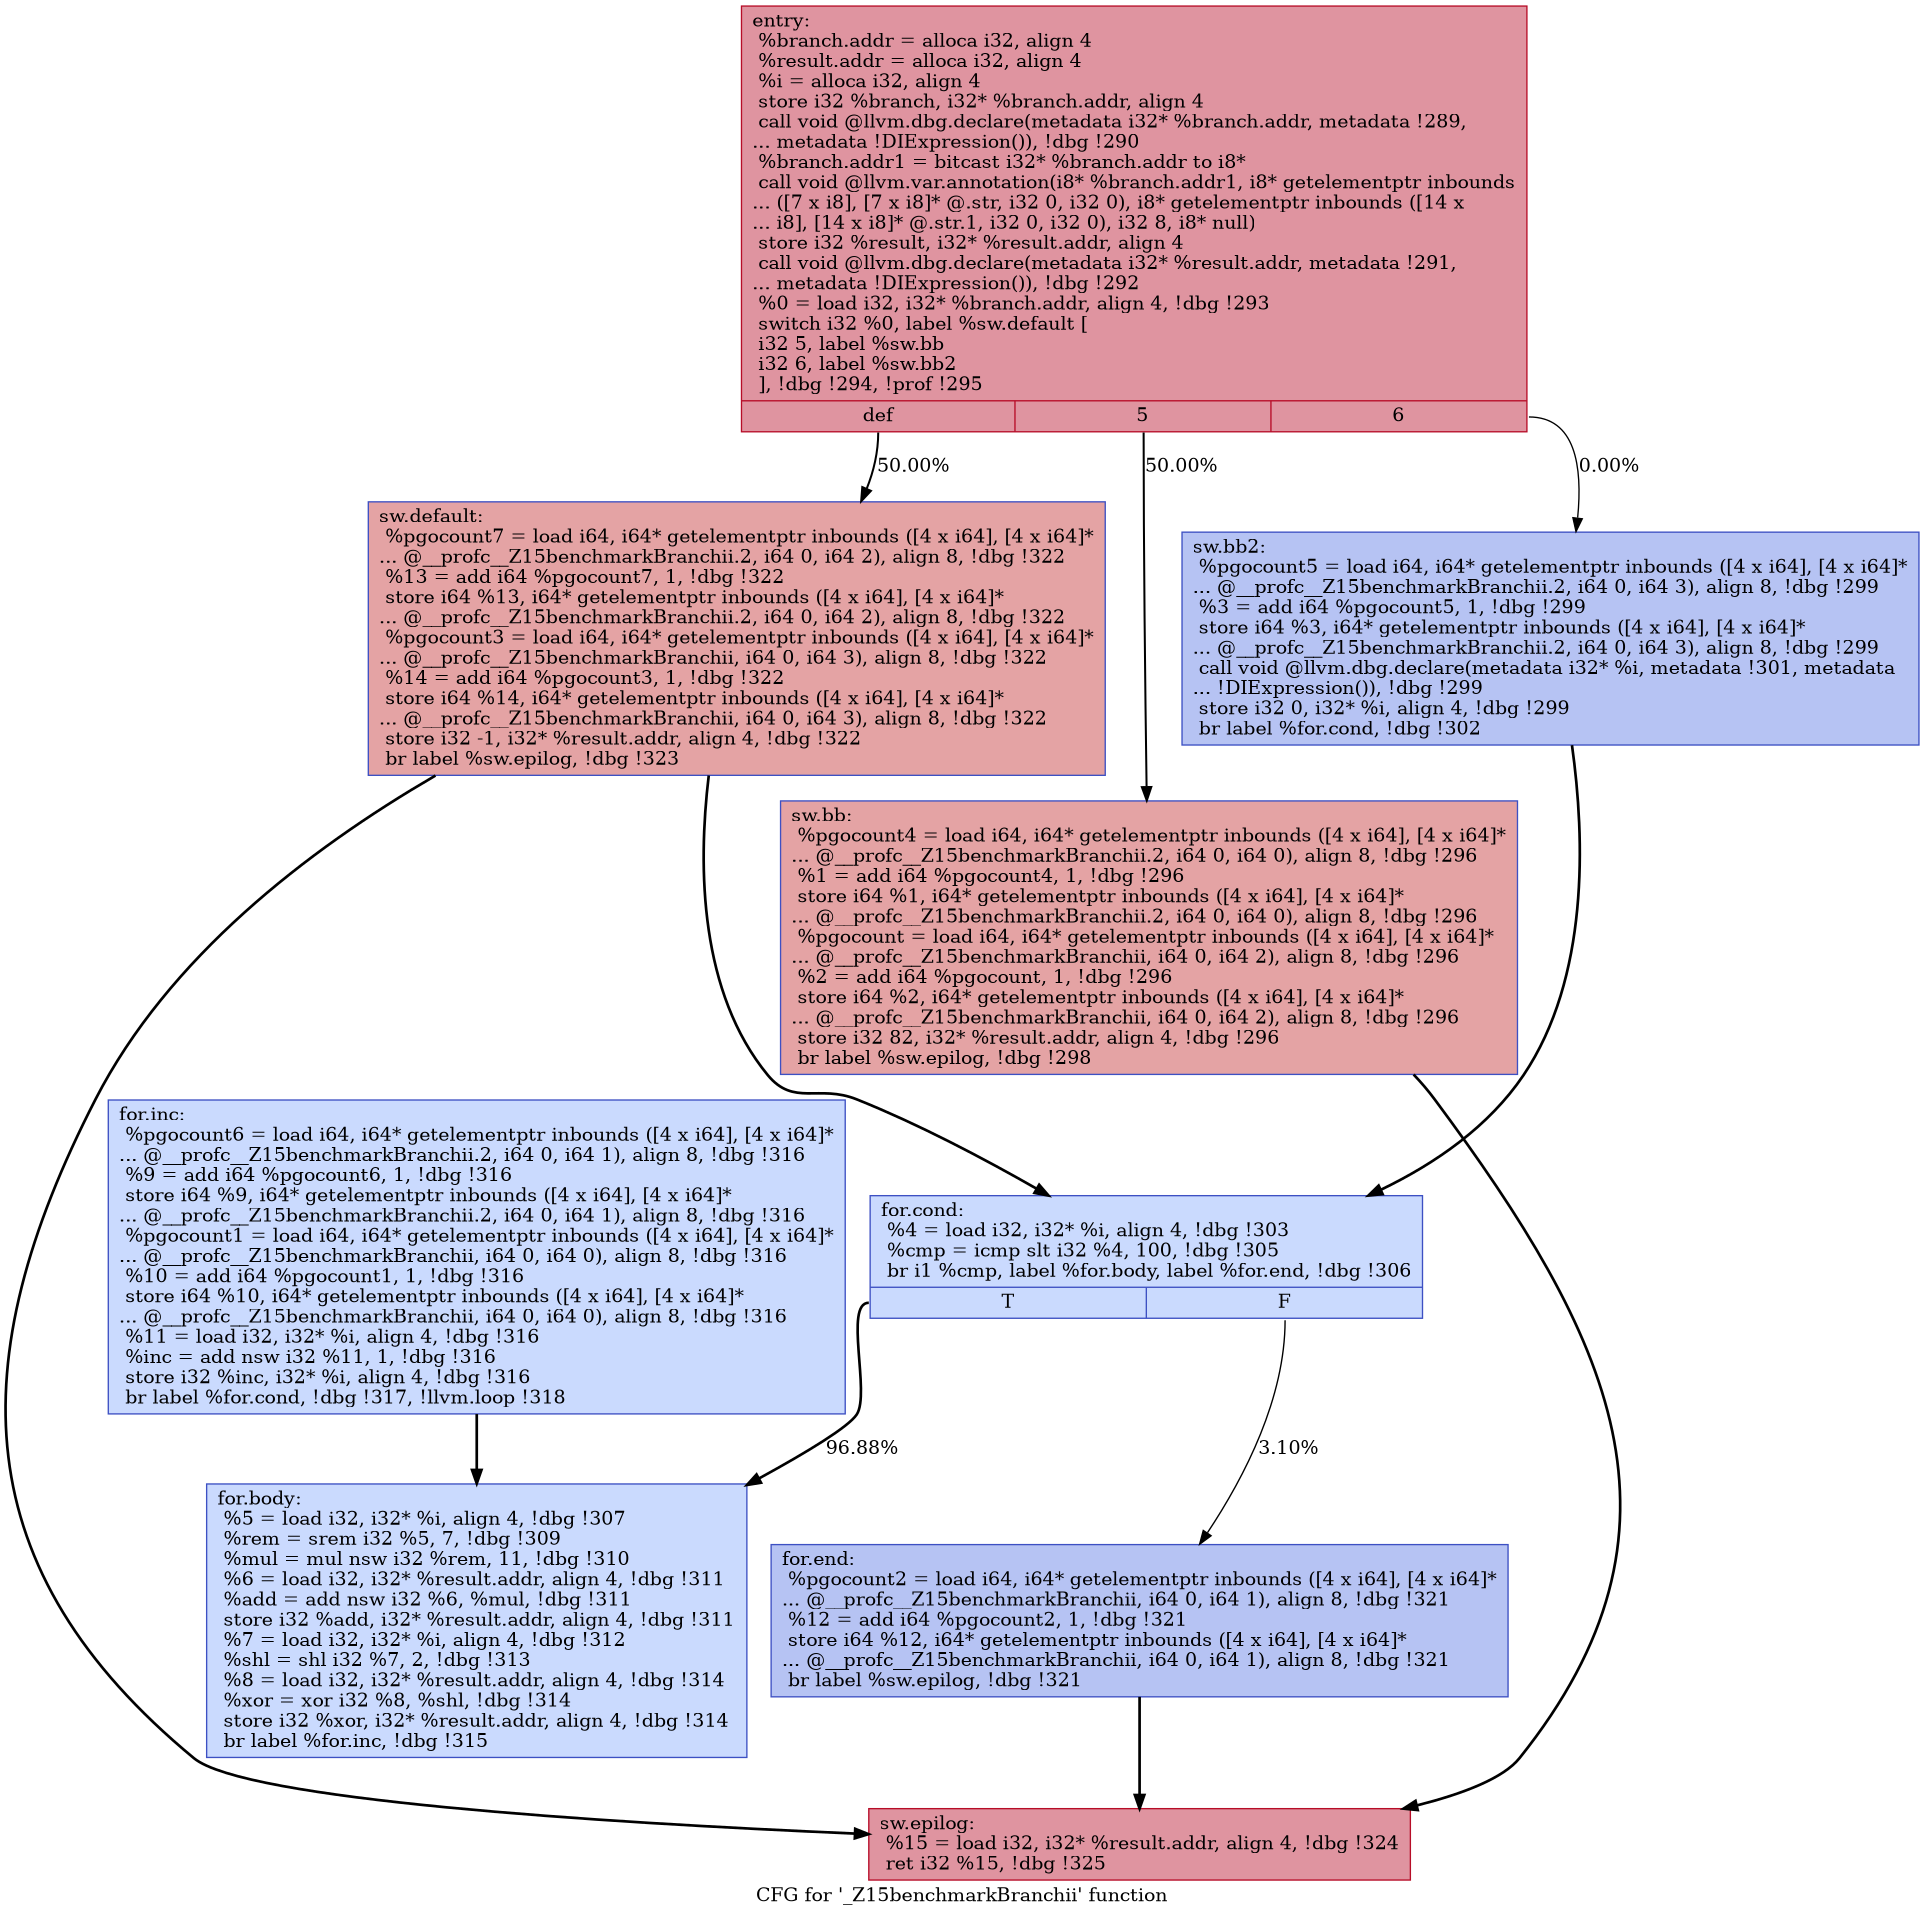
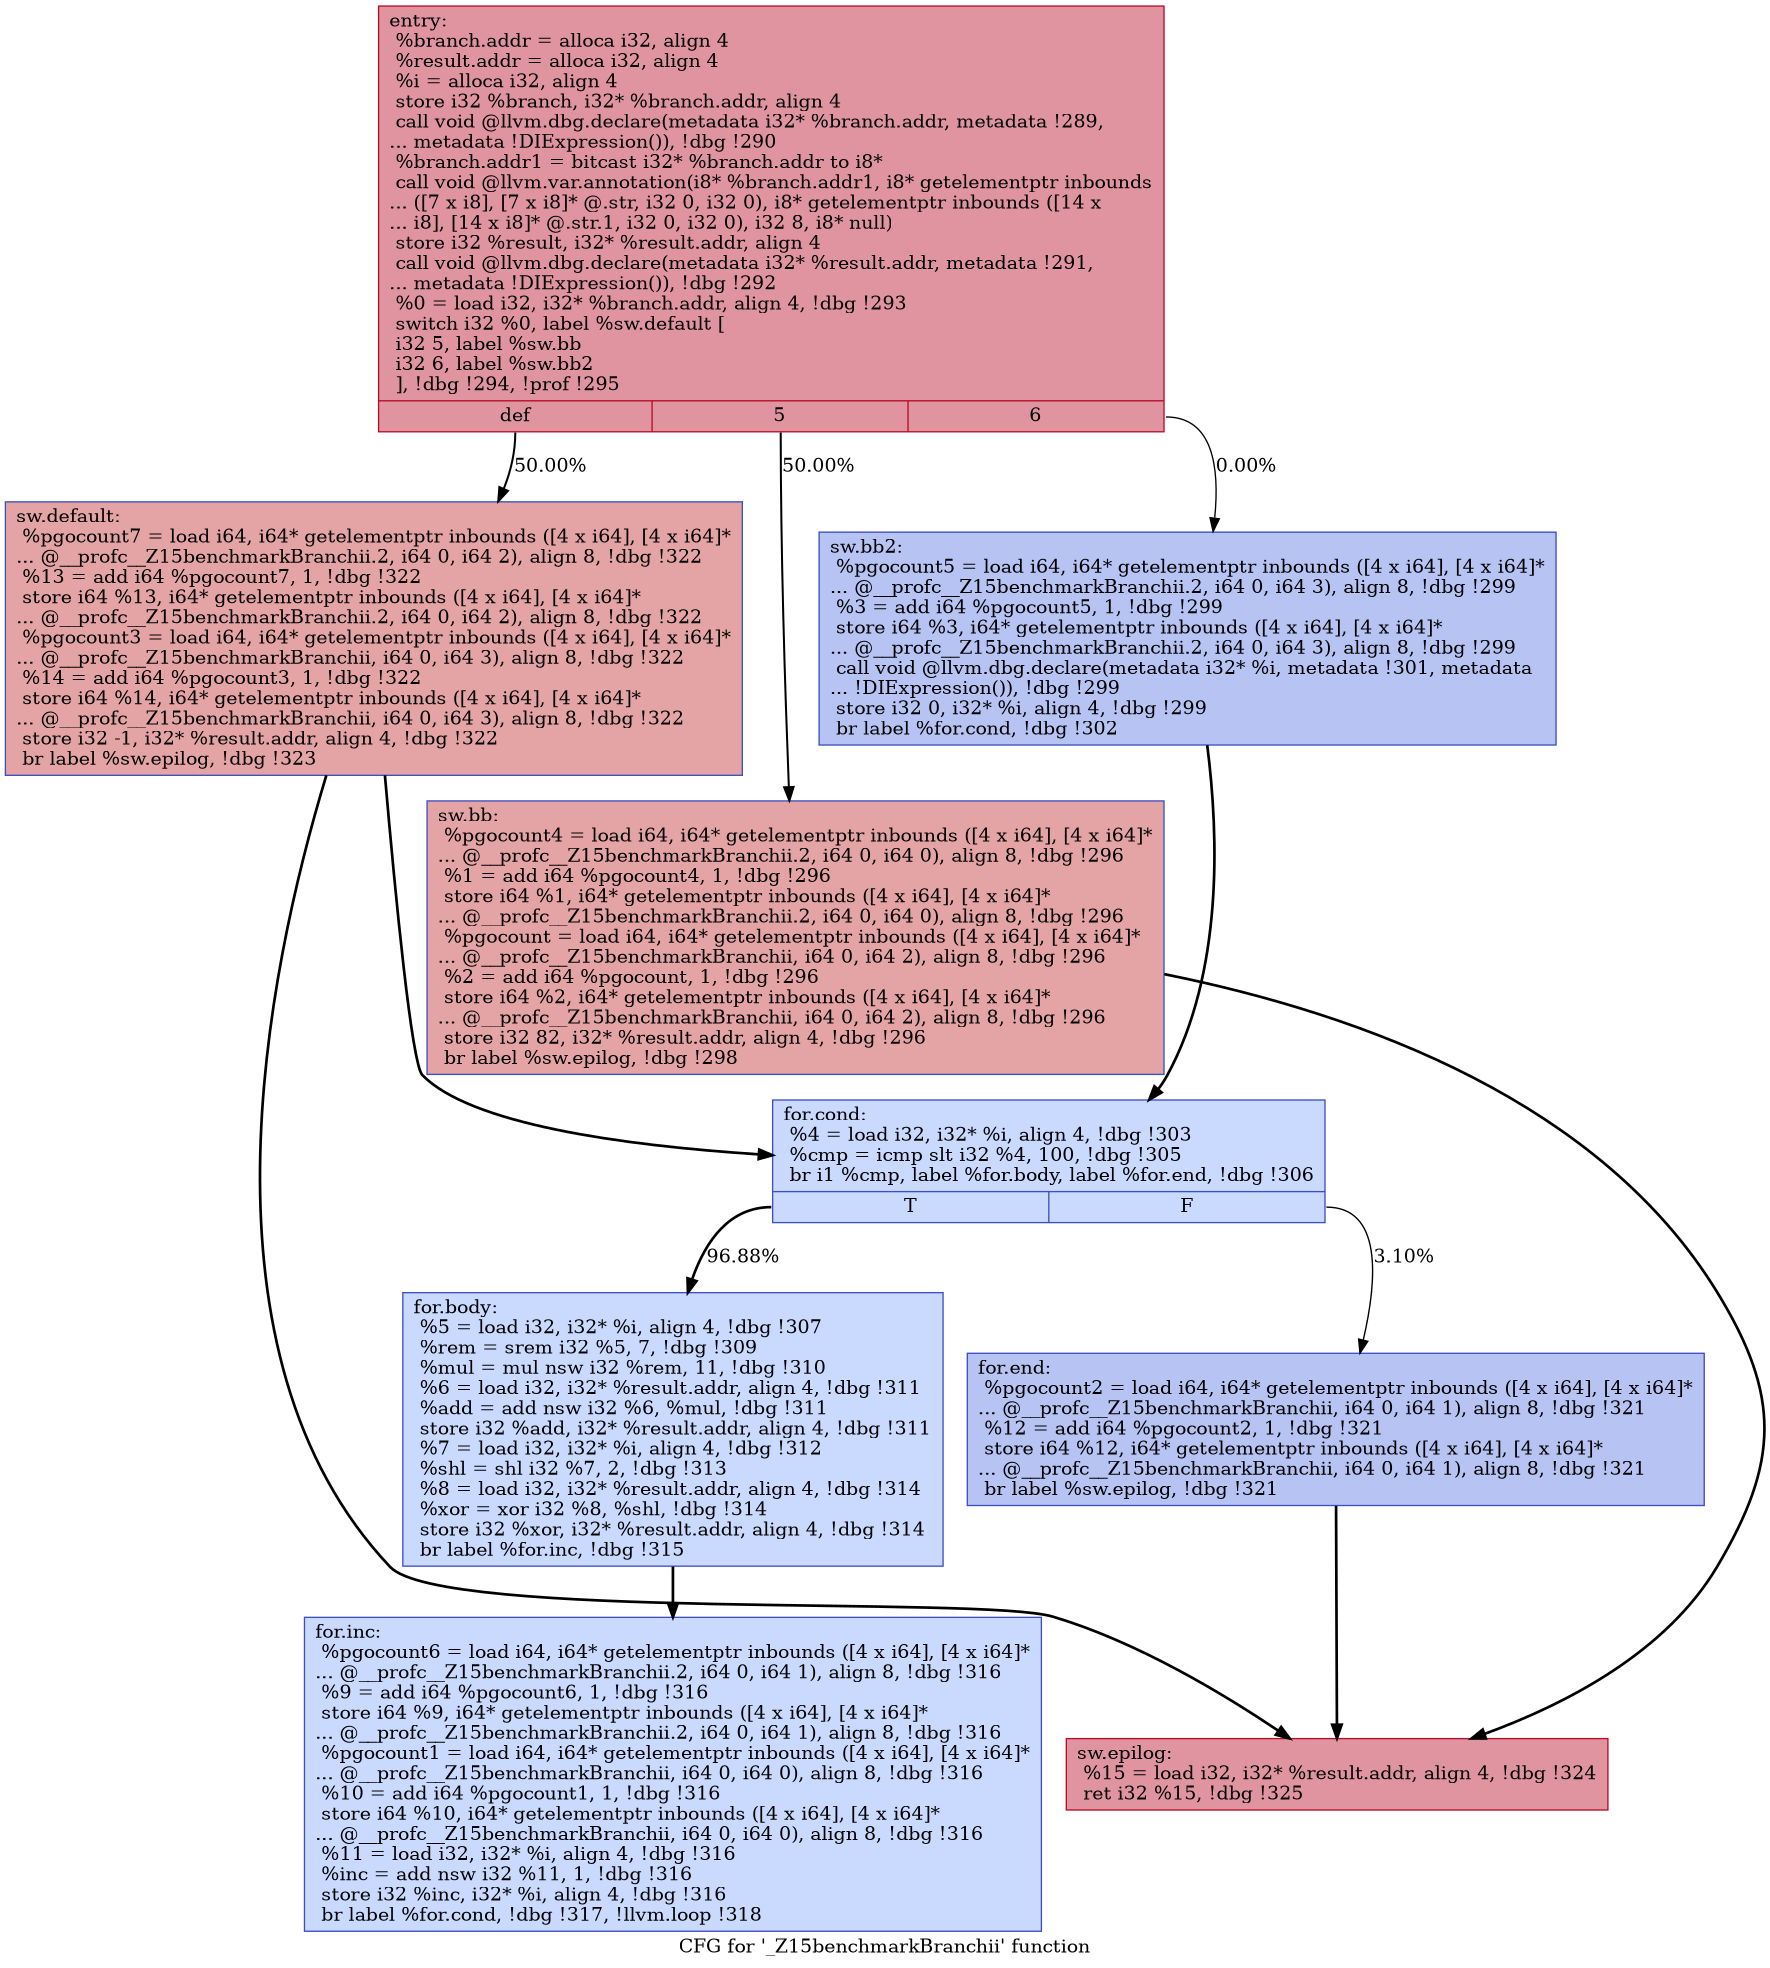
edge "for.inc:" -> "for.body:": reversed
